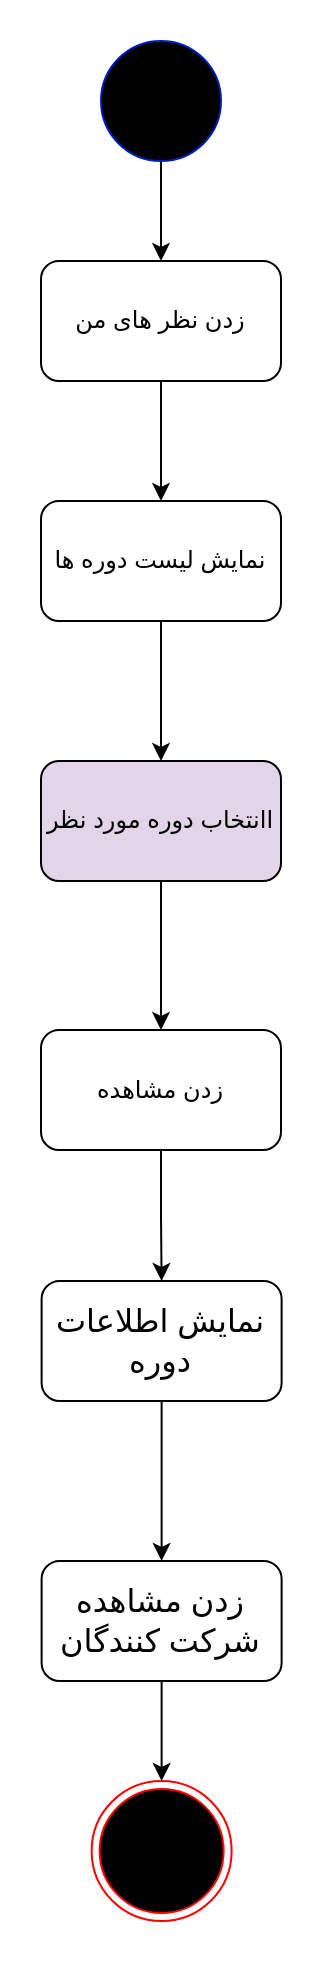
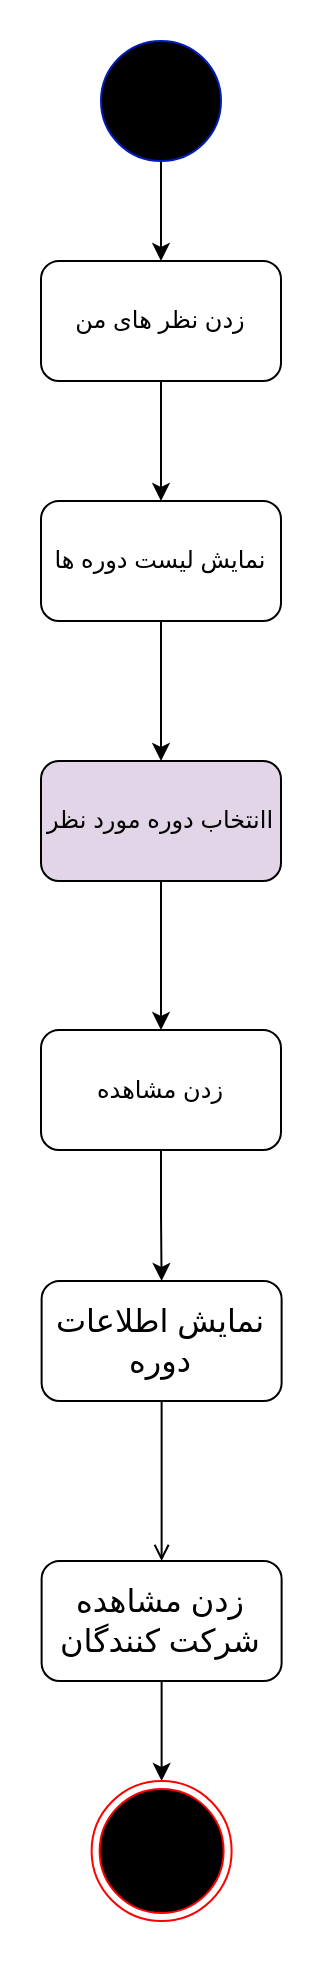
edge "نمایش اطلاعات دوره" -> "زدن مشاهده شرکت کنندگان": arrowhead classic -> open
